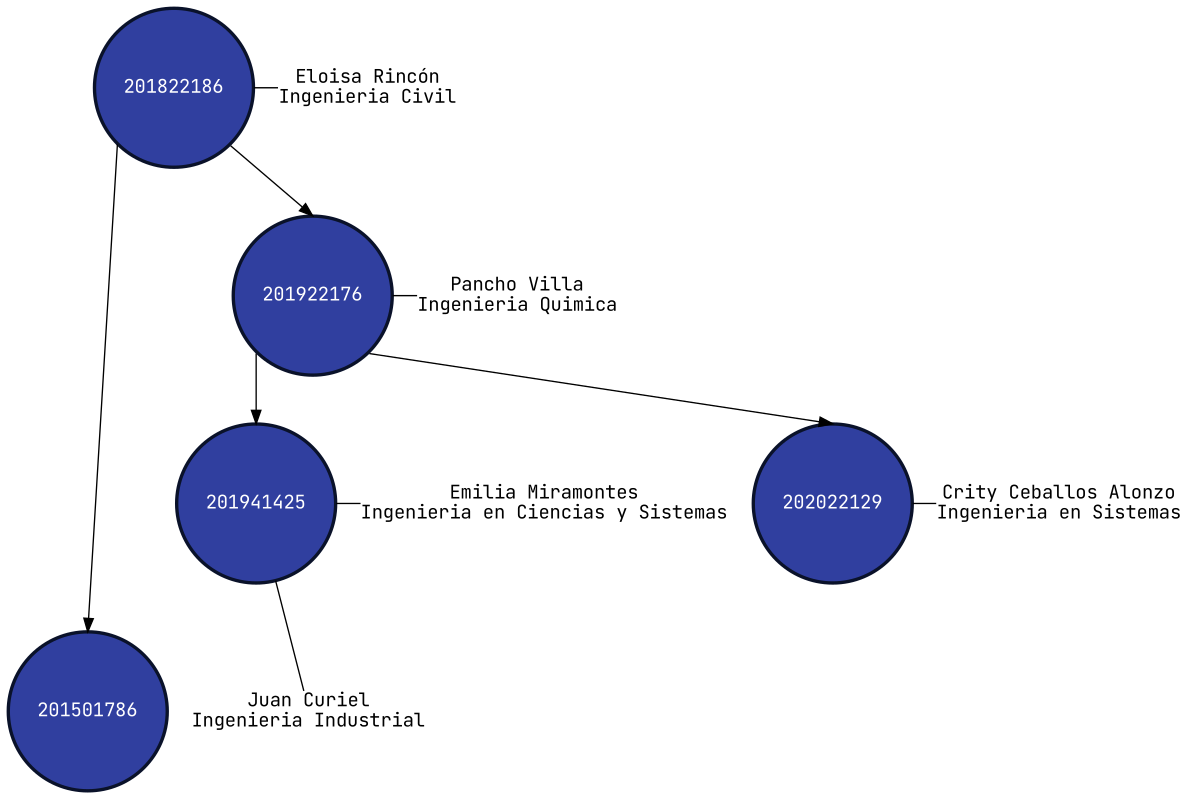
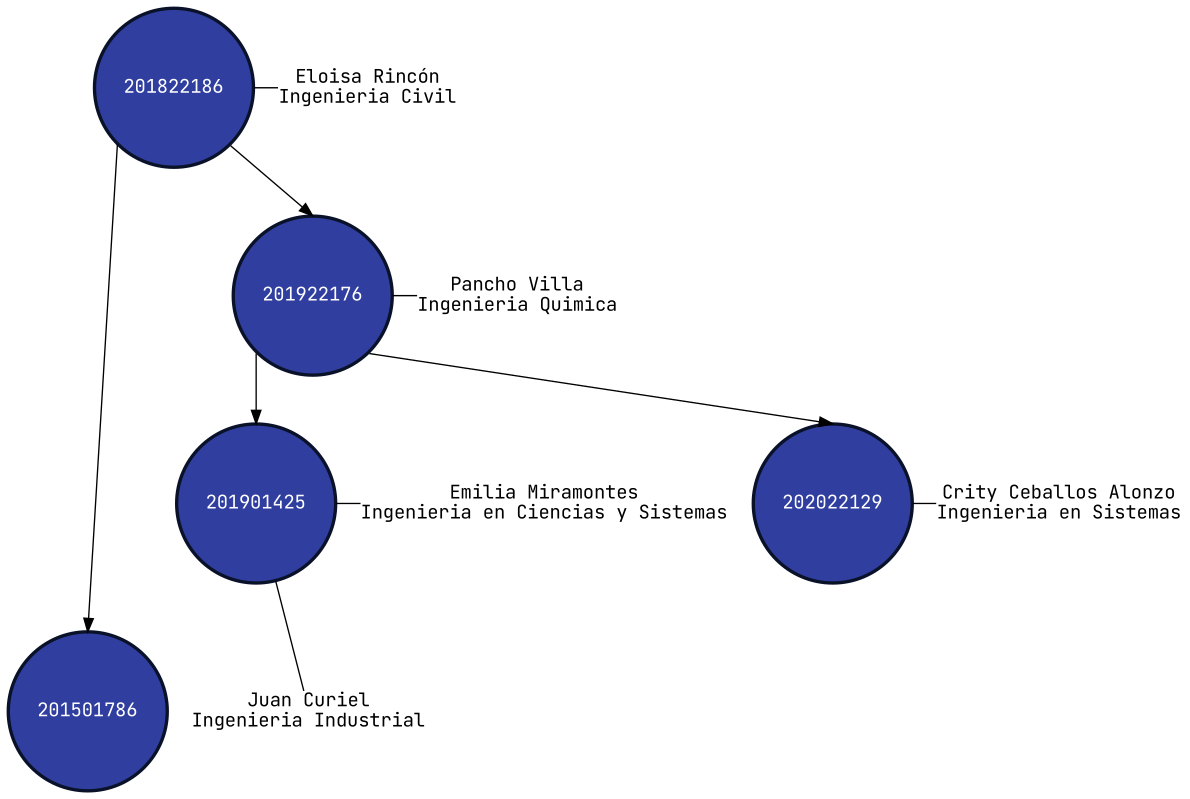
node "201941425": label "201941425" -> "201901425"
